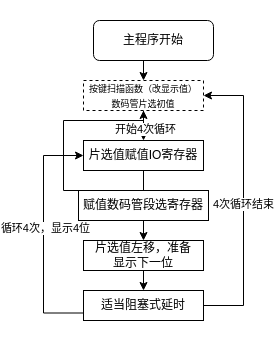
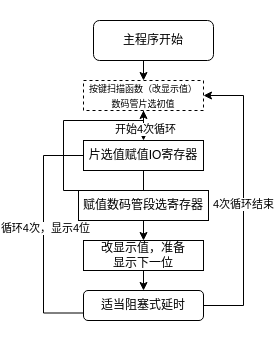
edge "适当阻塞式延时" -> "片选值赋值IO寄存器": arrowhead classic -> none
node "片选值左移，准备 显示下一位": label "片选值左移，准备 显示下一位" -> "改显示值，准备 显示下一位"
node "适当阻塞式延时": shape rectangle -> rounded rectangle
